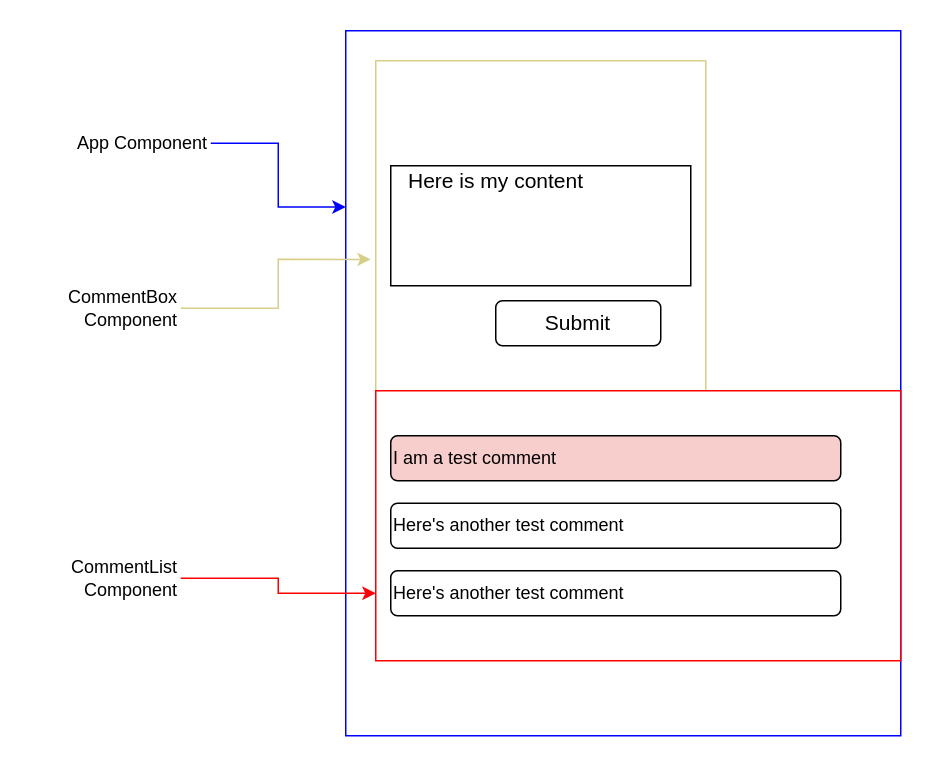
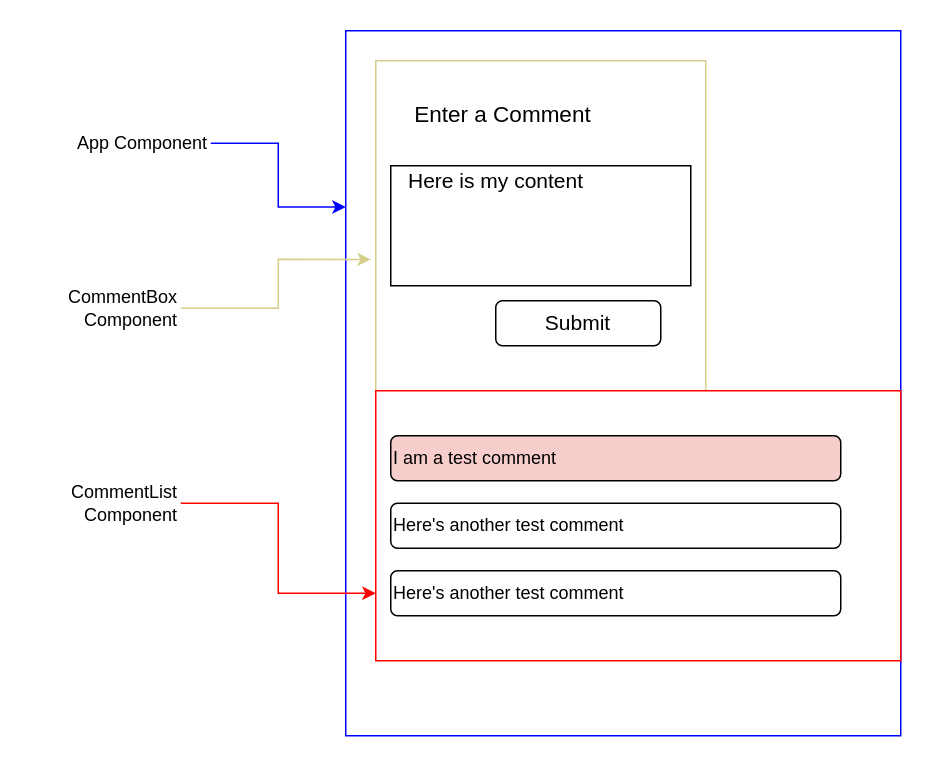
node "Enter a Comment": added
node "CommentList Component": moved (106, 578) -> (106, 503)
